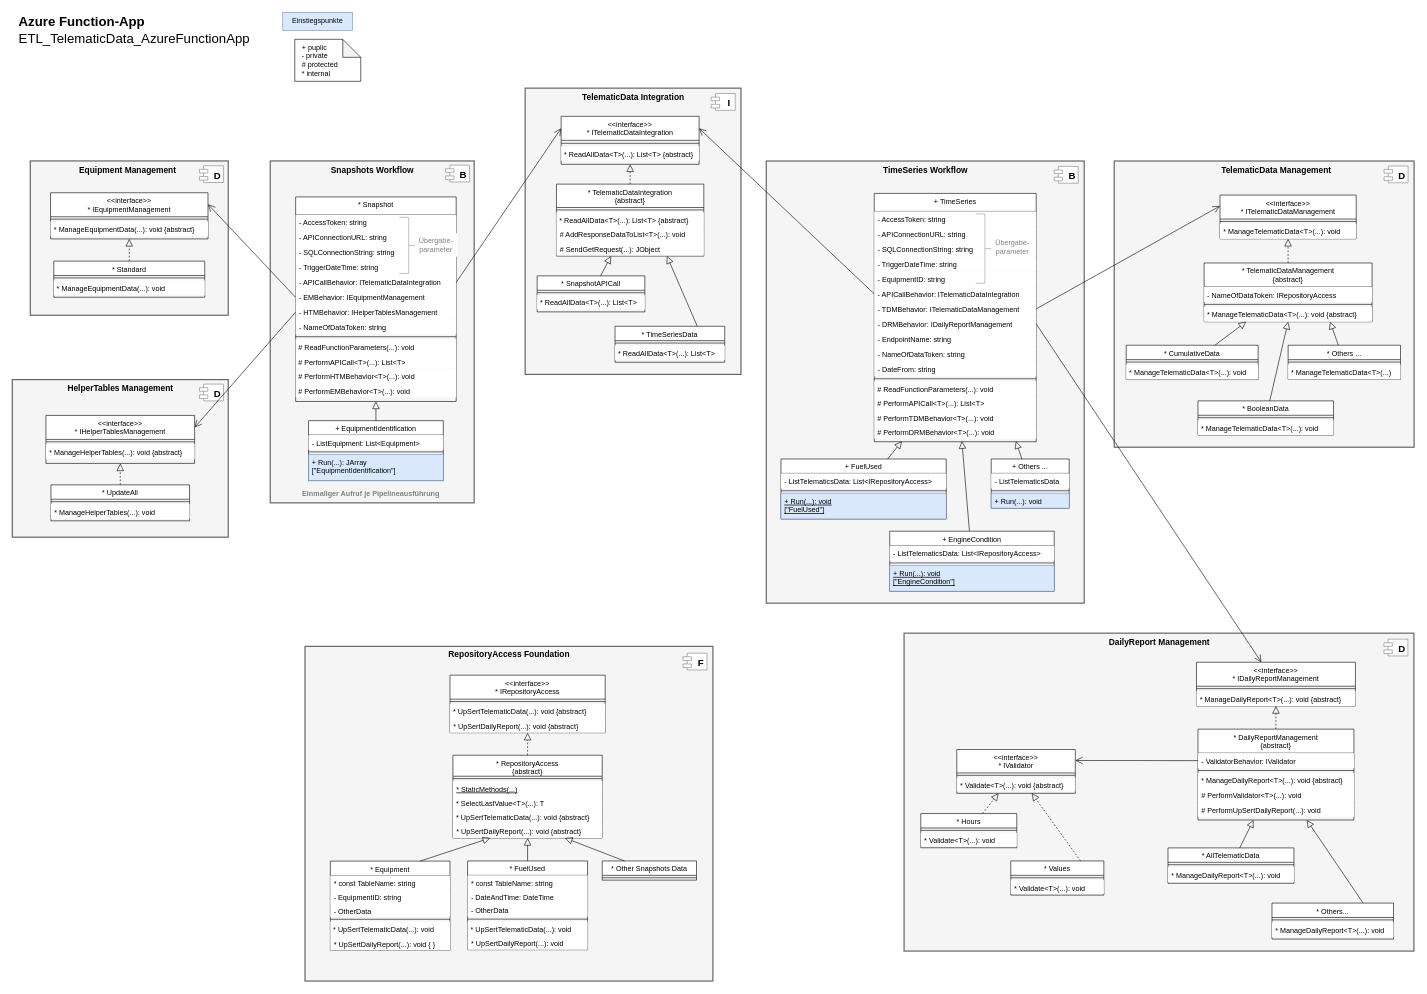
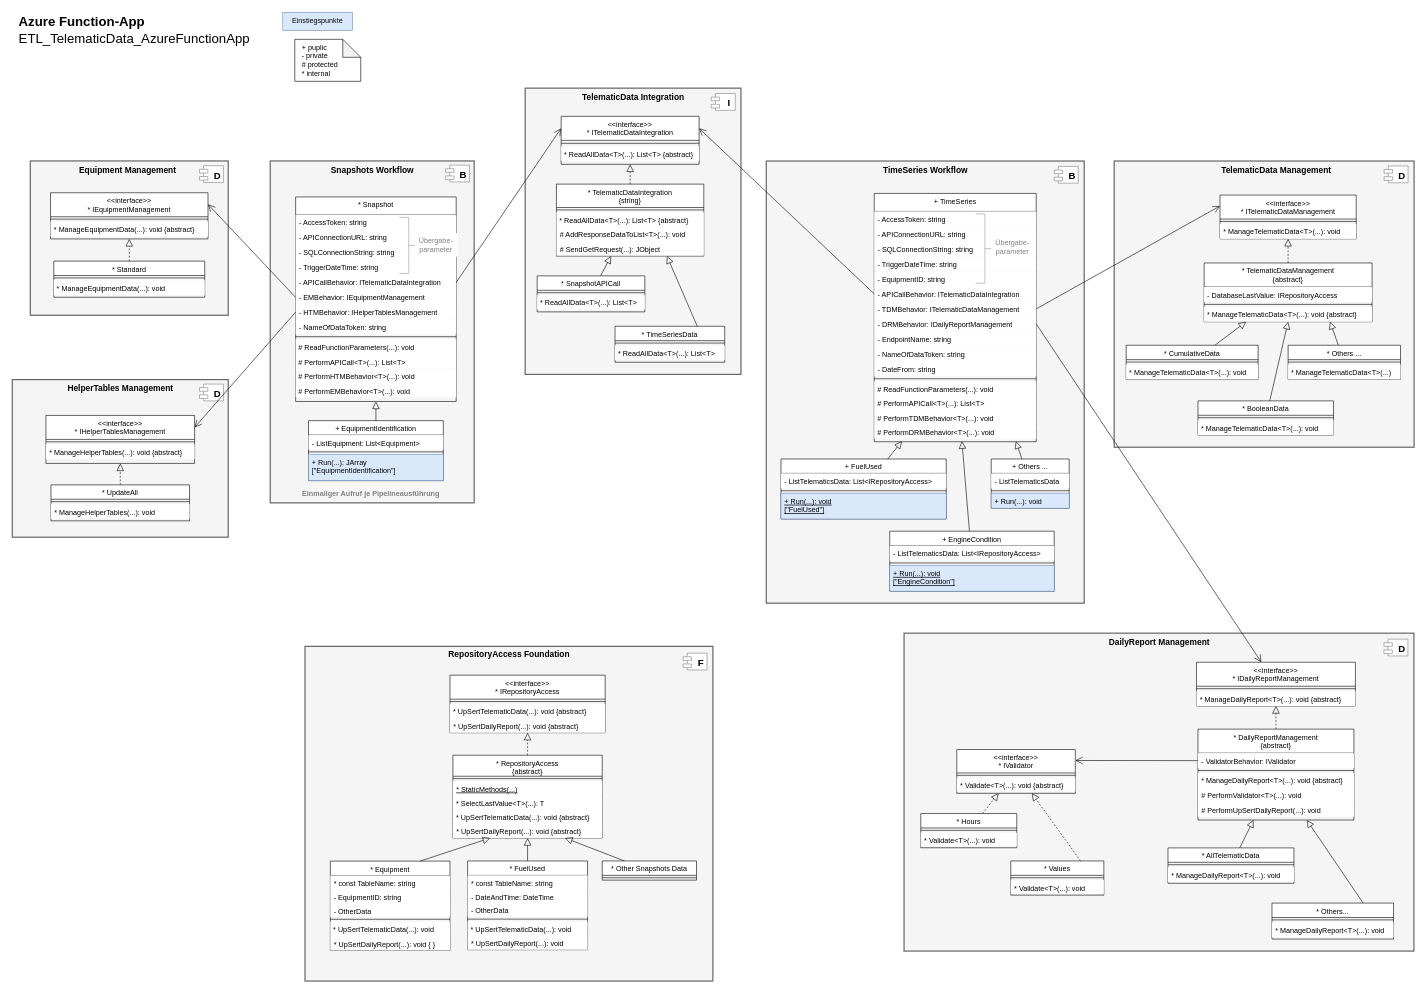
node "* TelematicDataIntegration {abstract}": label "* TelematicDataIntegration {abstract}" -> "* TelematicDataIntegration {string}"
node "- NameOfDataToken: IRepositoryAccess": label "- NameOfDataToken: IRepositoryAccess" -> "- DatabaseLastValue: IRepositoryAccess"
